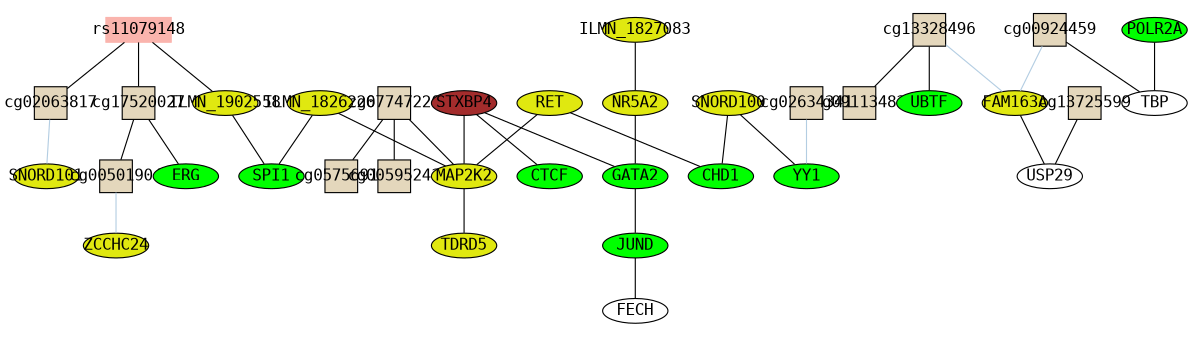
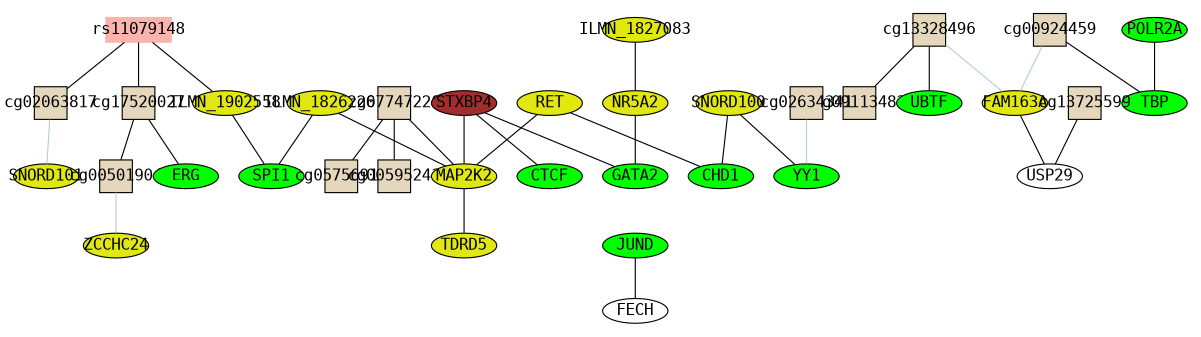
node "TBP": fillcolor #ffffff -> green
edge "GATA2" -- "JUND": removed
